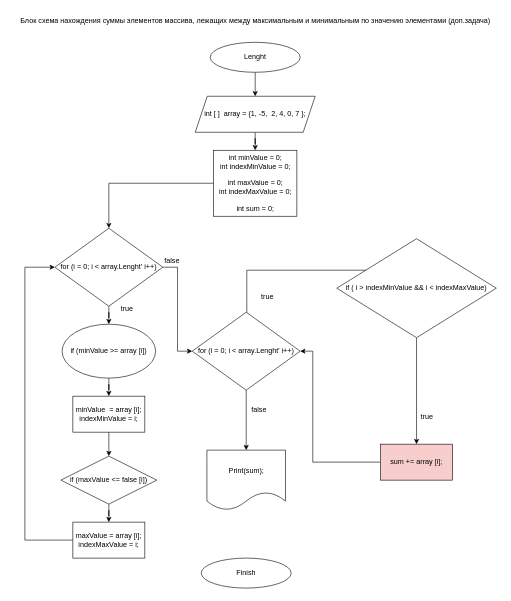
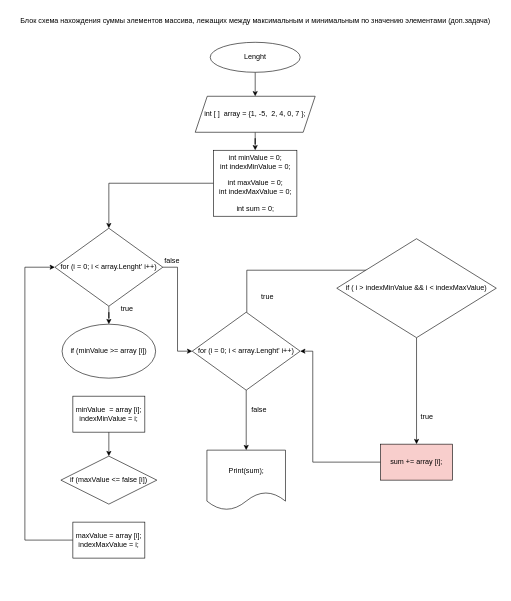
edge "if (minValue >= array [i])" -> "minValue = array [i]; indexMinValue = i;": removed
edge "if (maxValue <= false [i])" -> "maxValue = array [i]; indexMaxValue = i;": removed
node "Finish": removed
